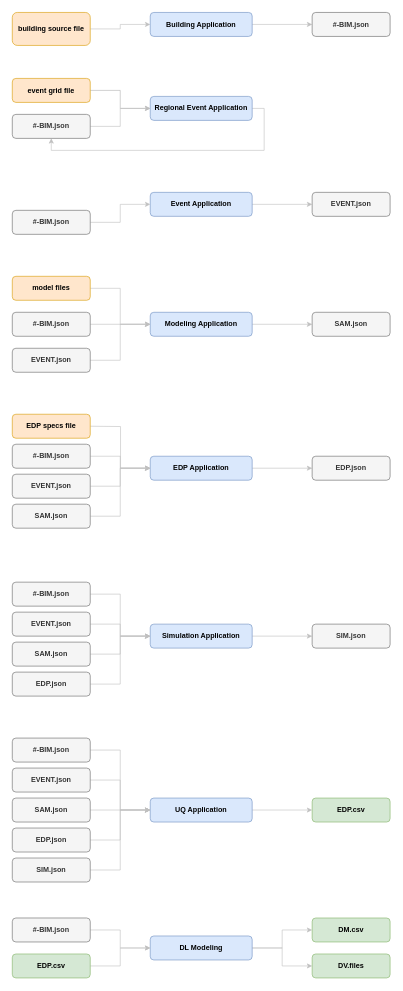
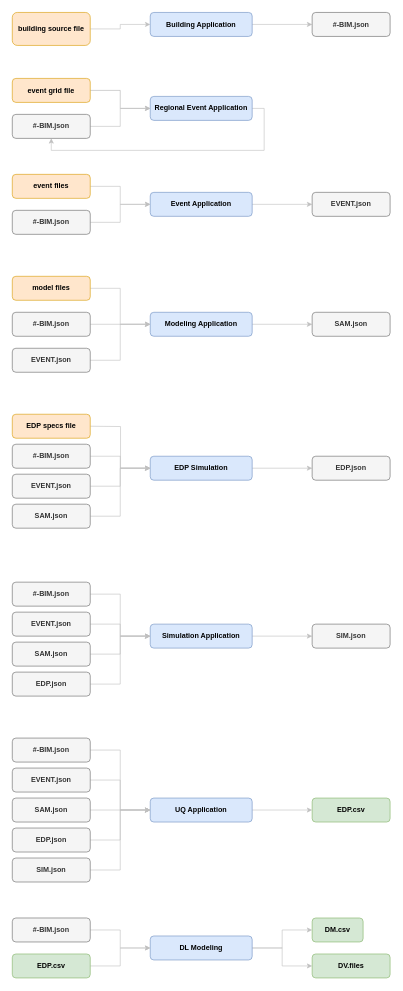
node "event files": added
edge "event files" -> "Event Application": added
node "EDP Application": label "EDP Application" -> "EDP Simulation"
node "DM.csv": size 78x24 -> 51x24
